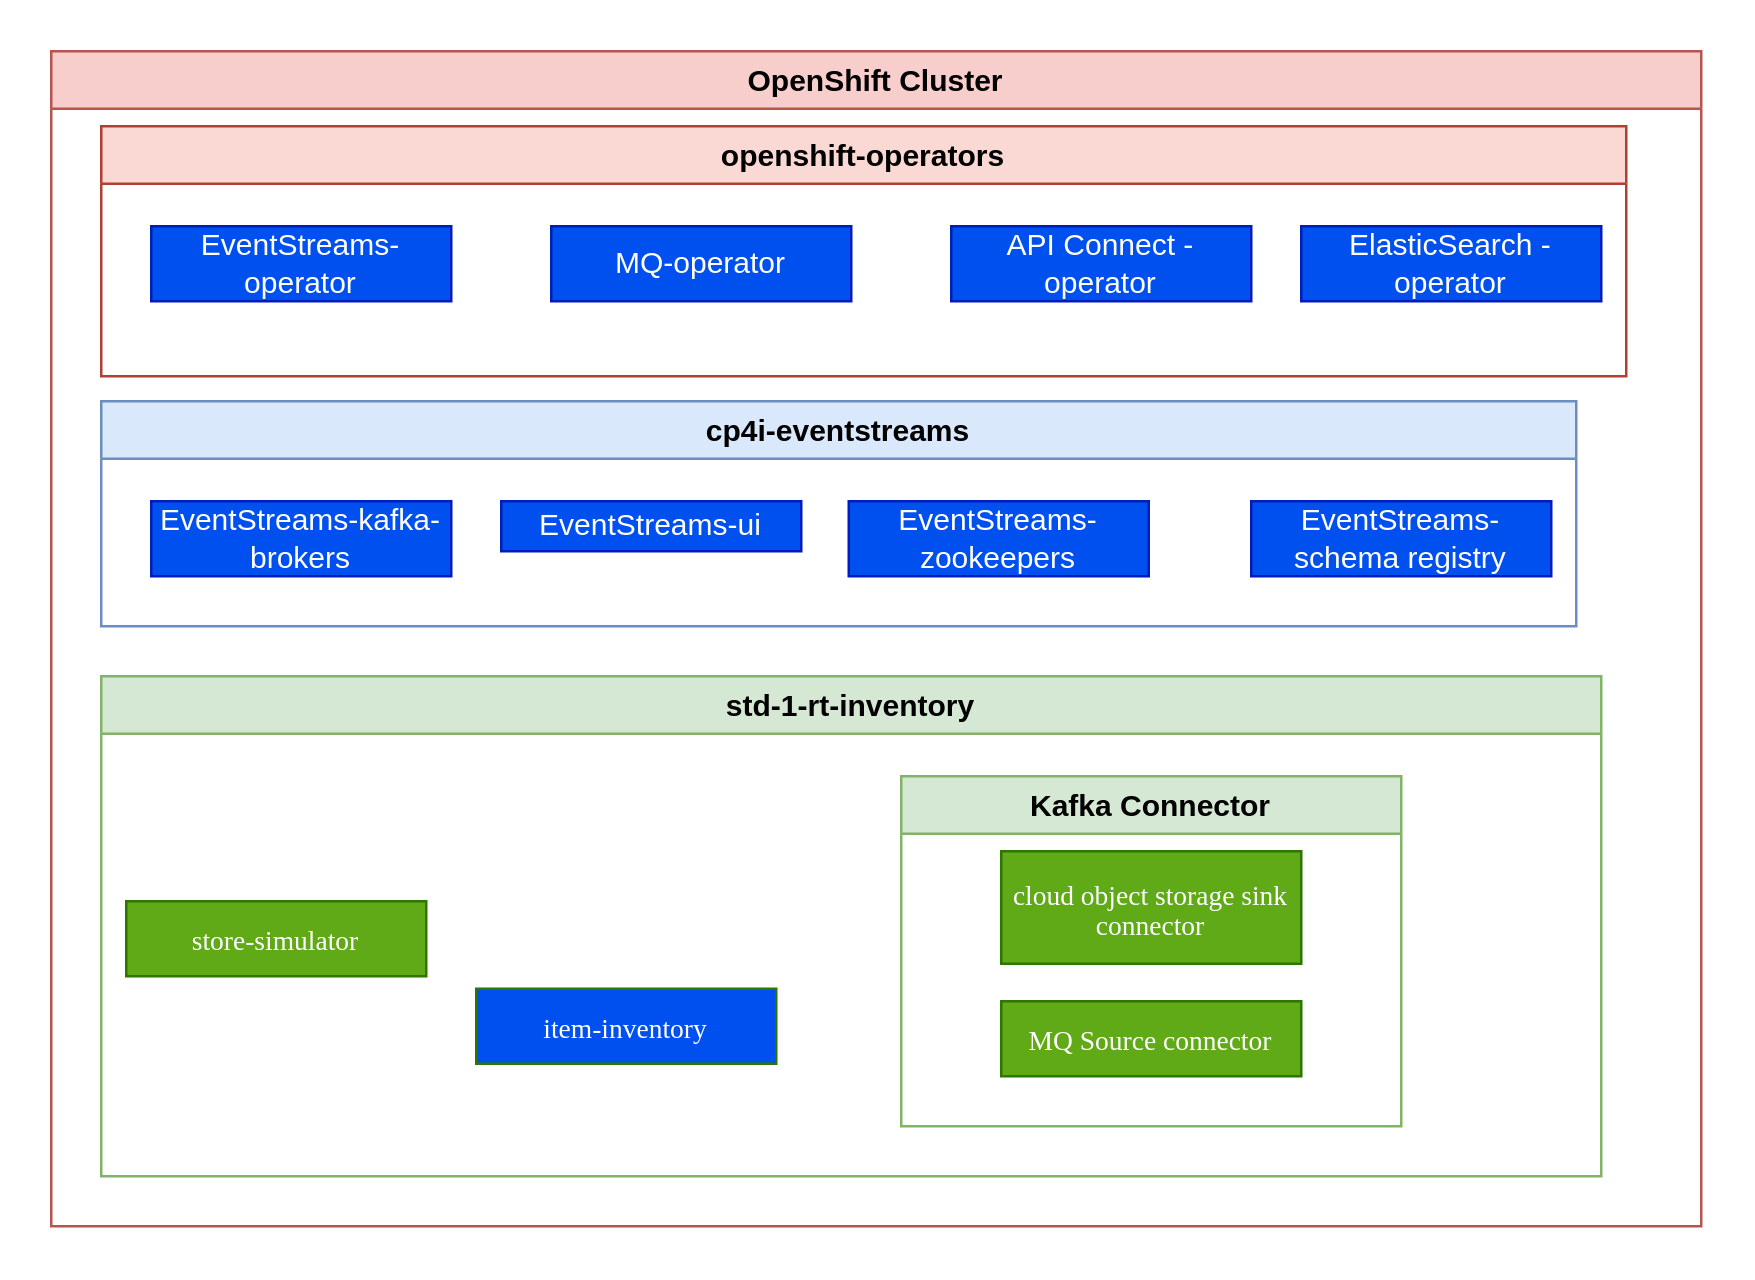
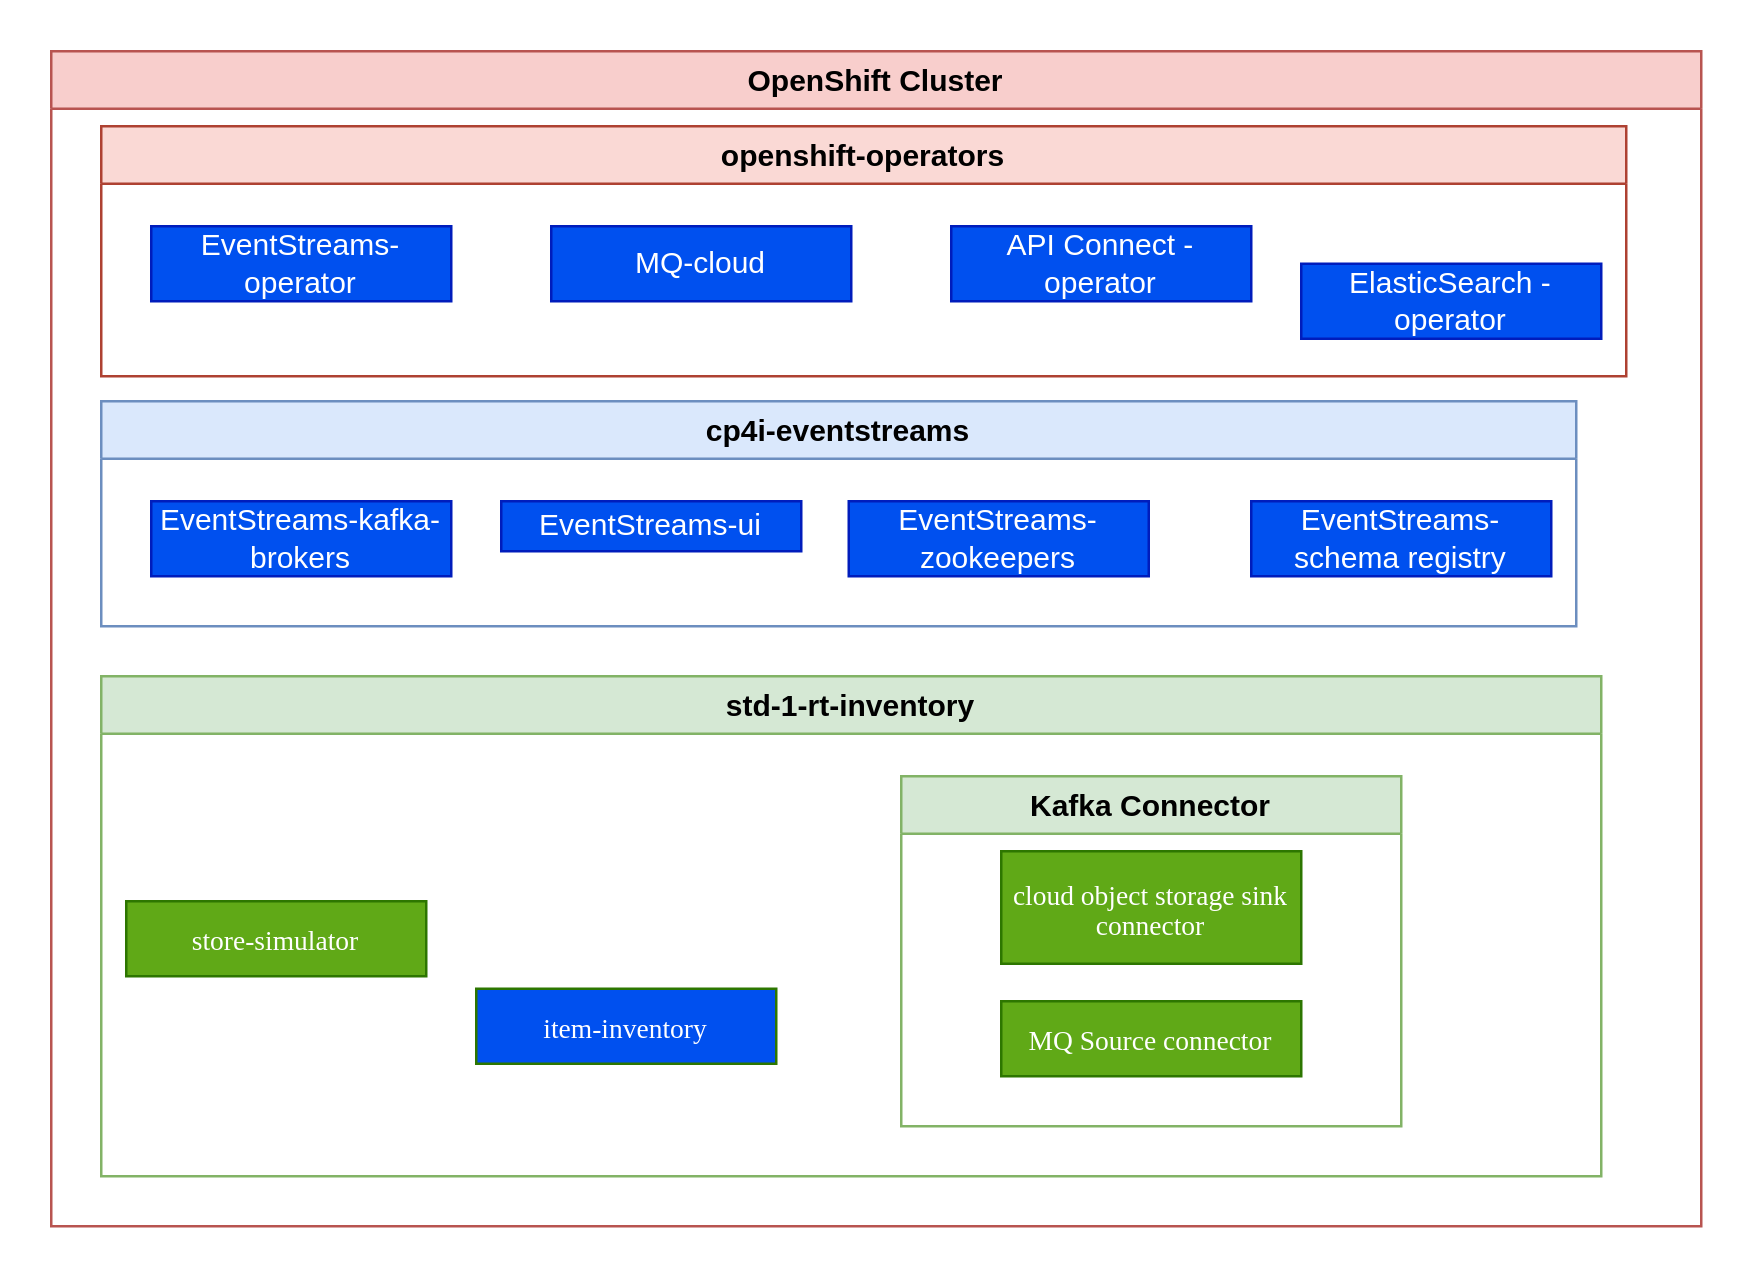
node "MQ-operator": label "MQ-operator" -> "MQ-cloud"
node "ElasticSearch -operator": moved (1451, 264) -> (1451, 301)
